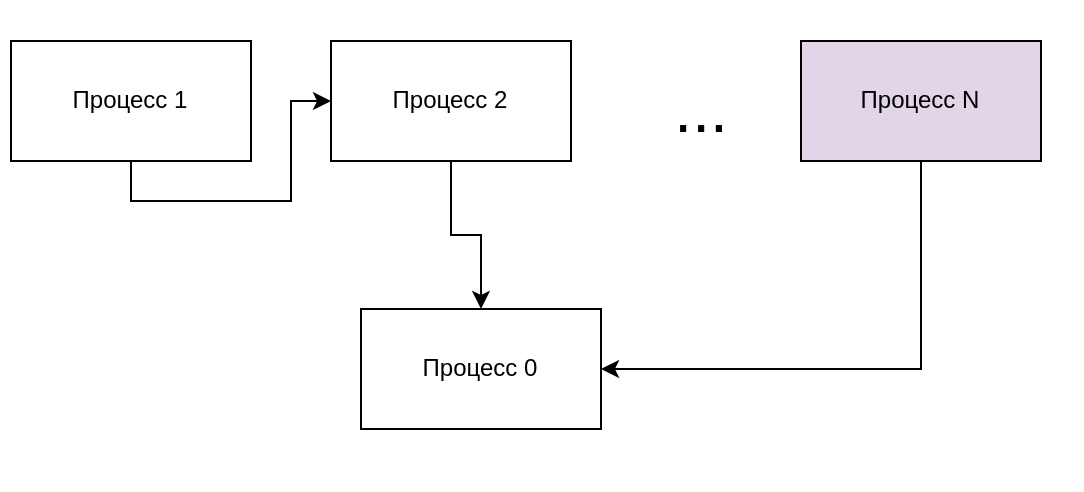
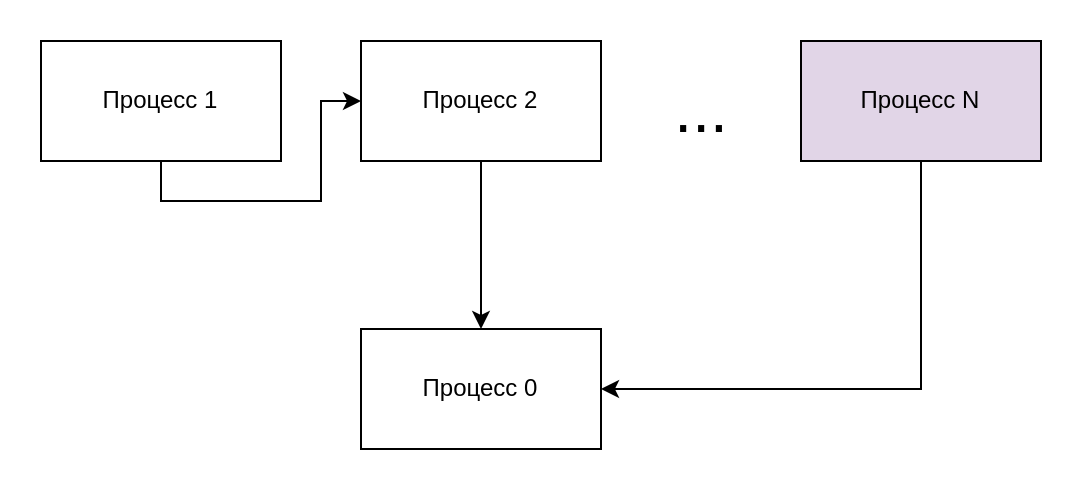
node "Процесс 1": moved (131, 101) -> (161, 101)
node "Процесс 2": moved (451, 101) -> (481, 101)
node "Процесс 0": moved (481, 369) -> (481, 389)
